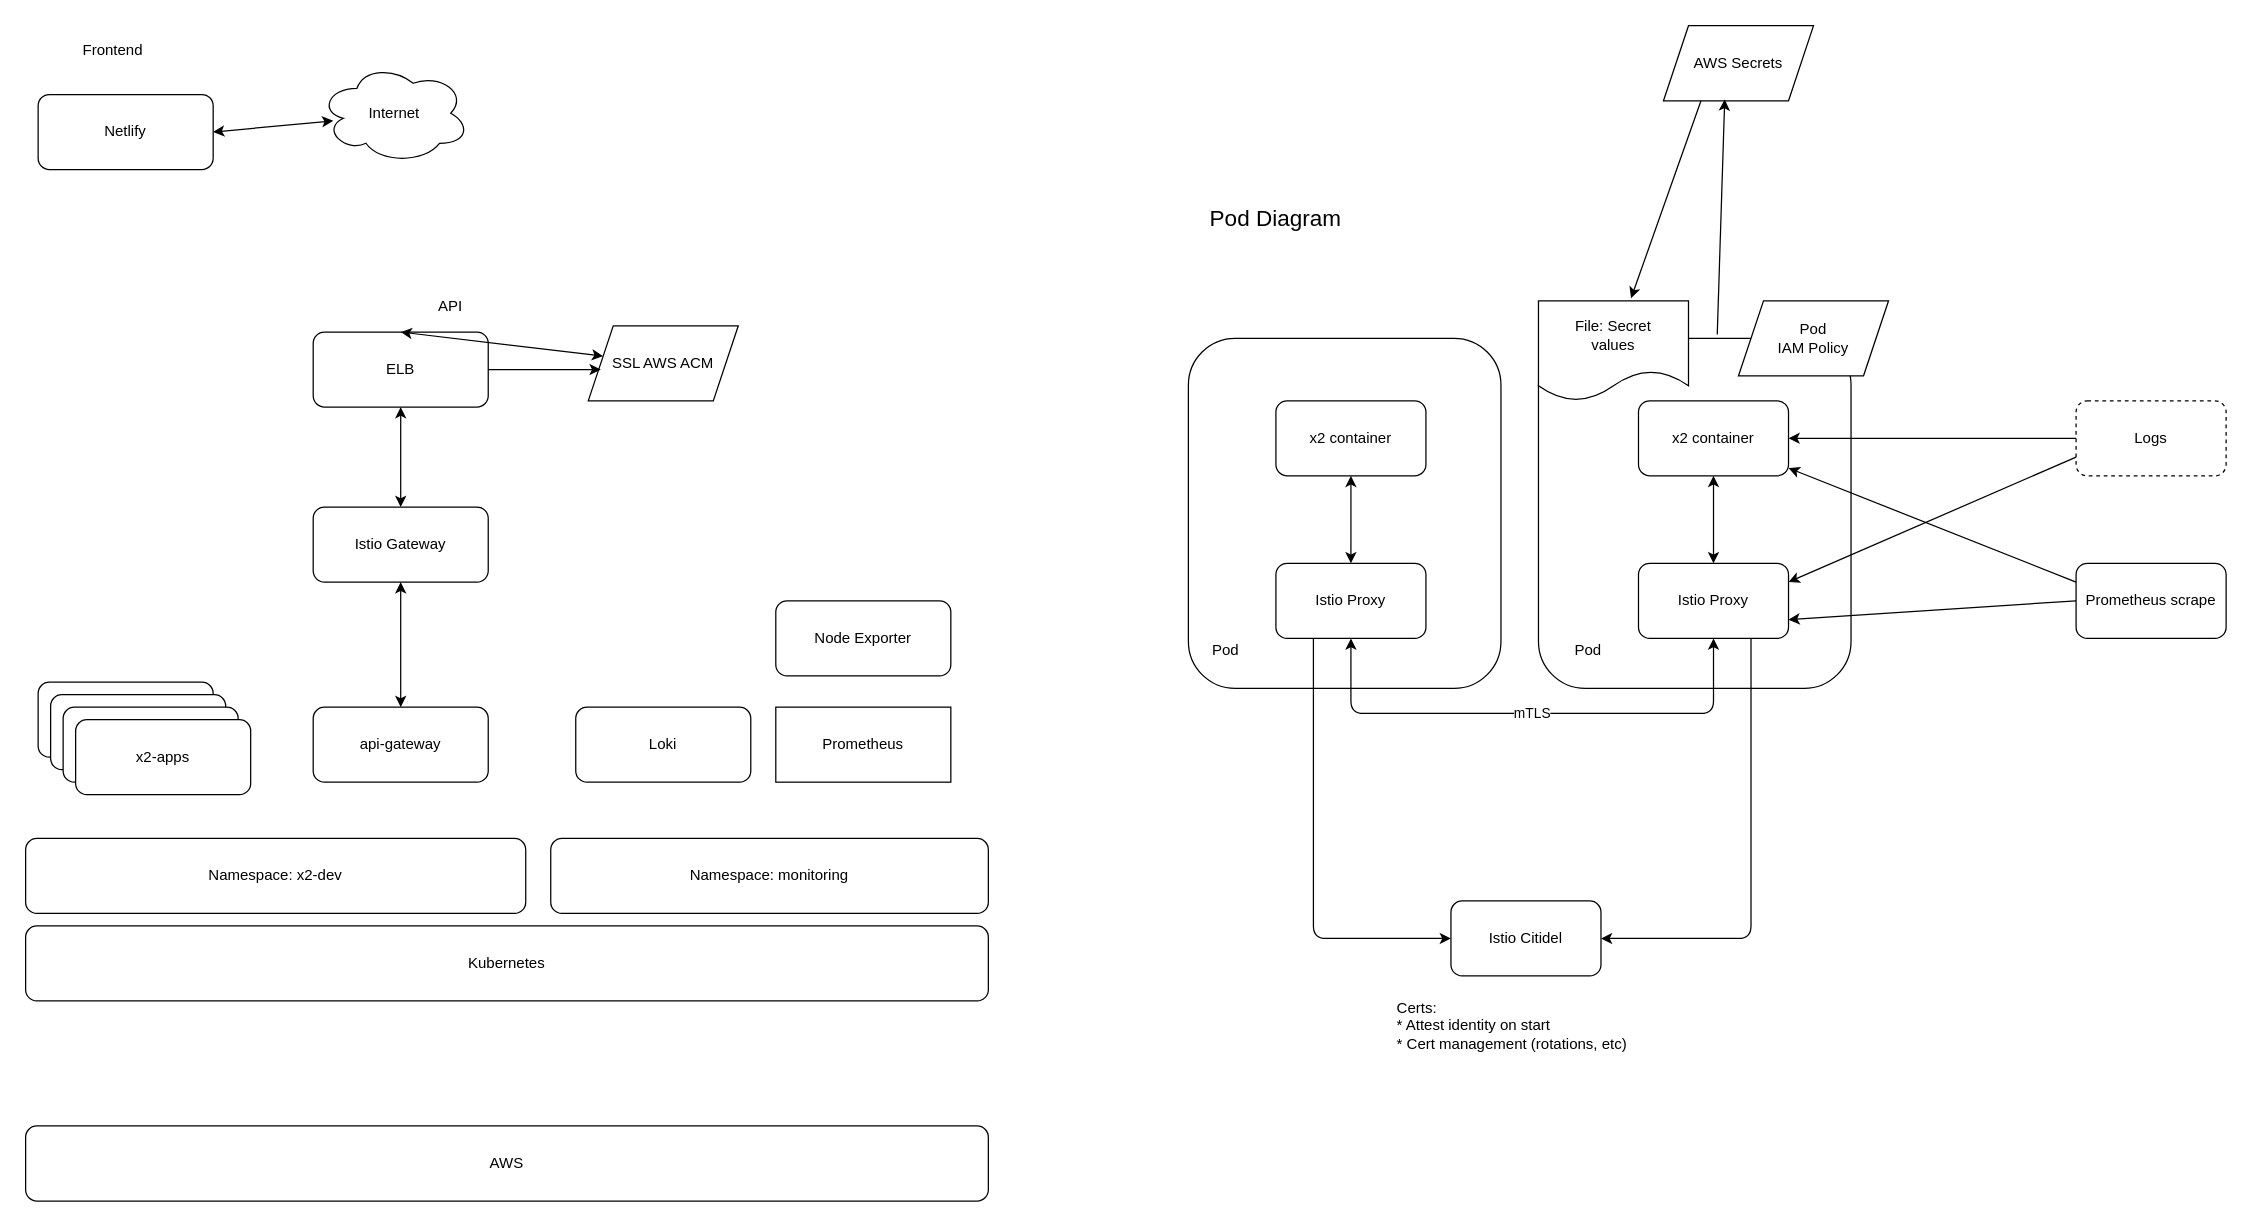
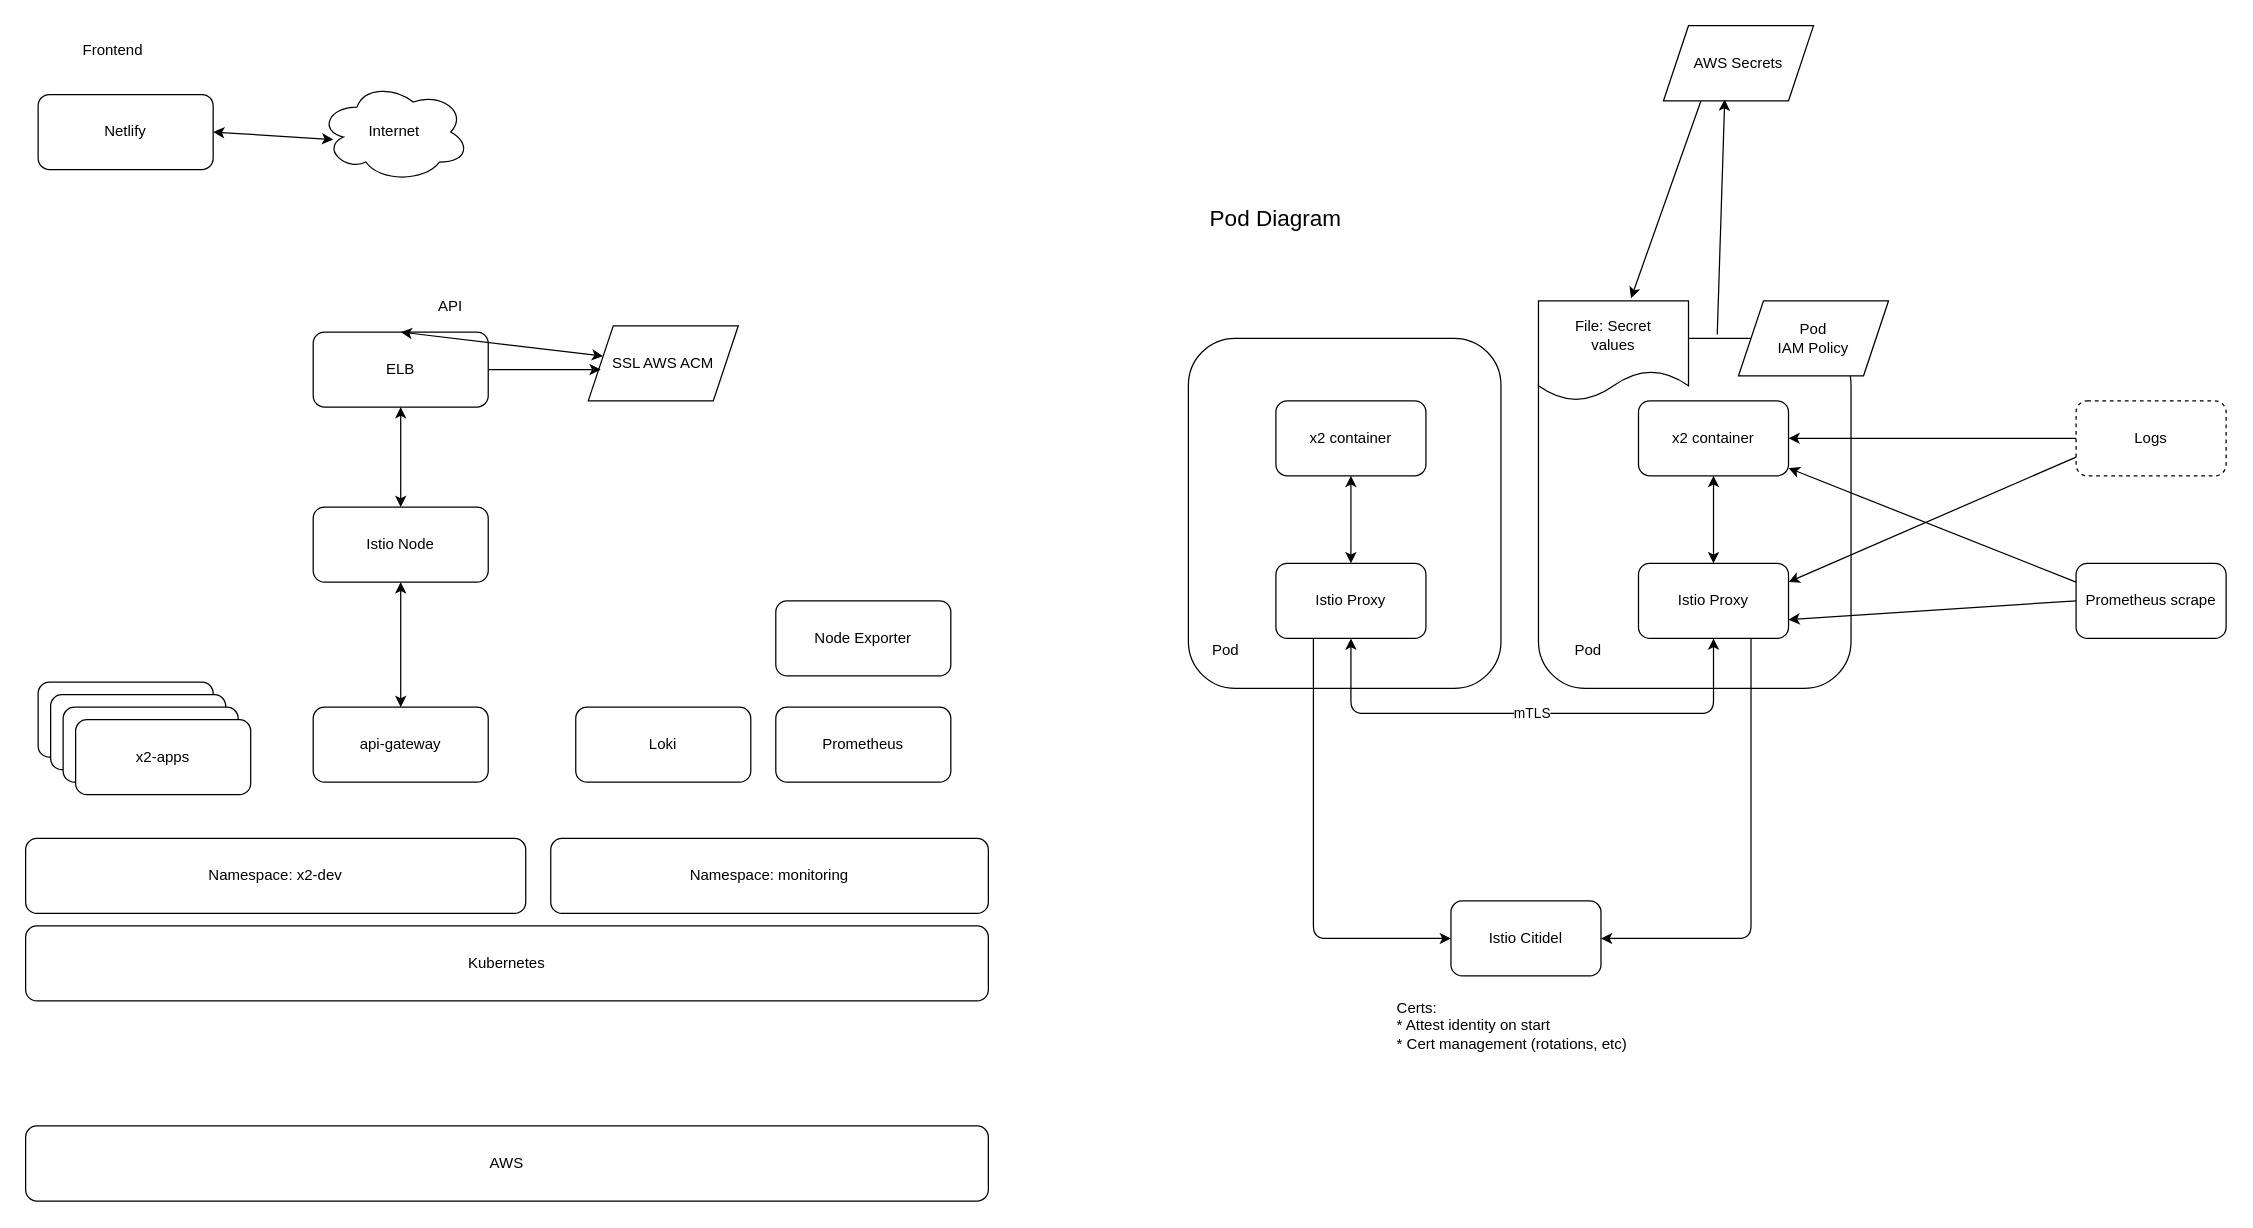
node "Internet": moved (394, 113) -> (394, 132)
node "Istio Gateway": label "Istio Gateway" -> "Istio Node"
node "Prometheus": shape rectangle -> rounded rectangle
